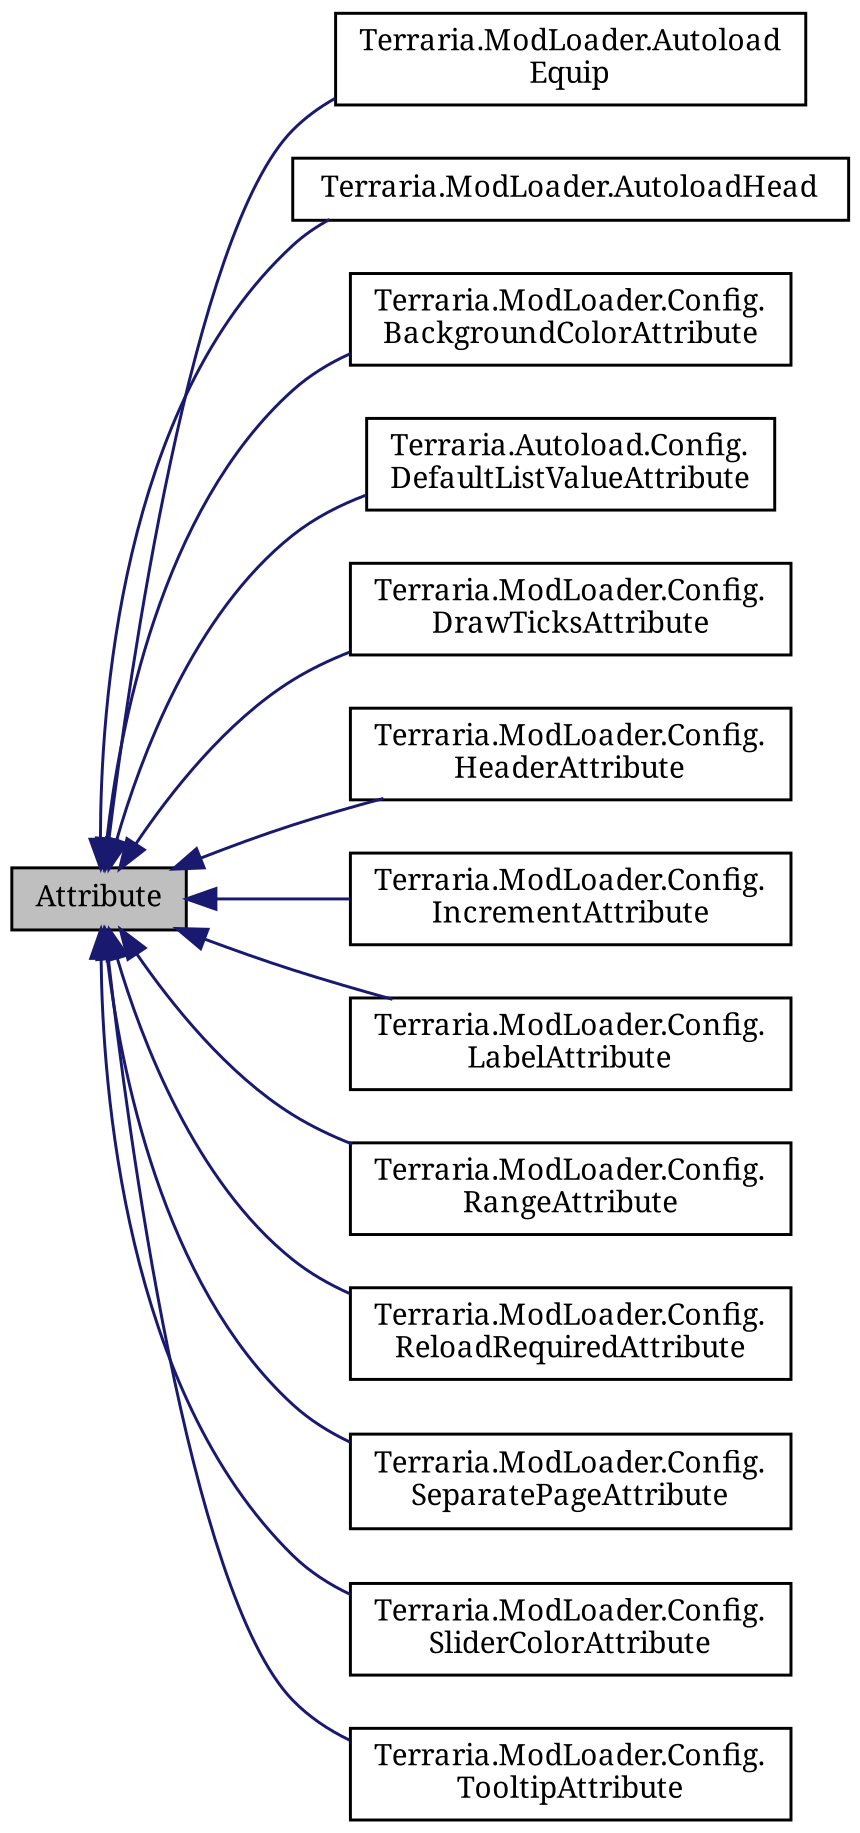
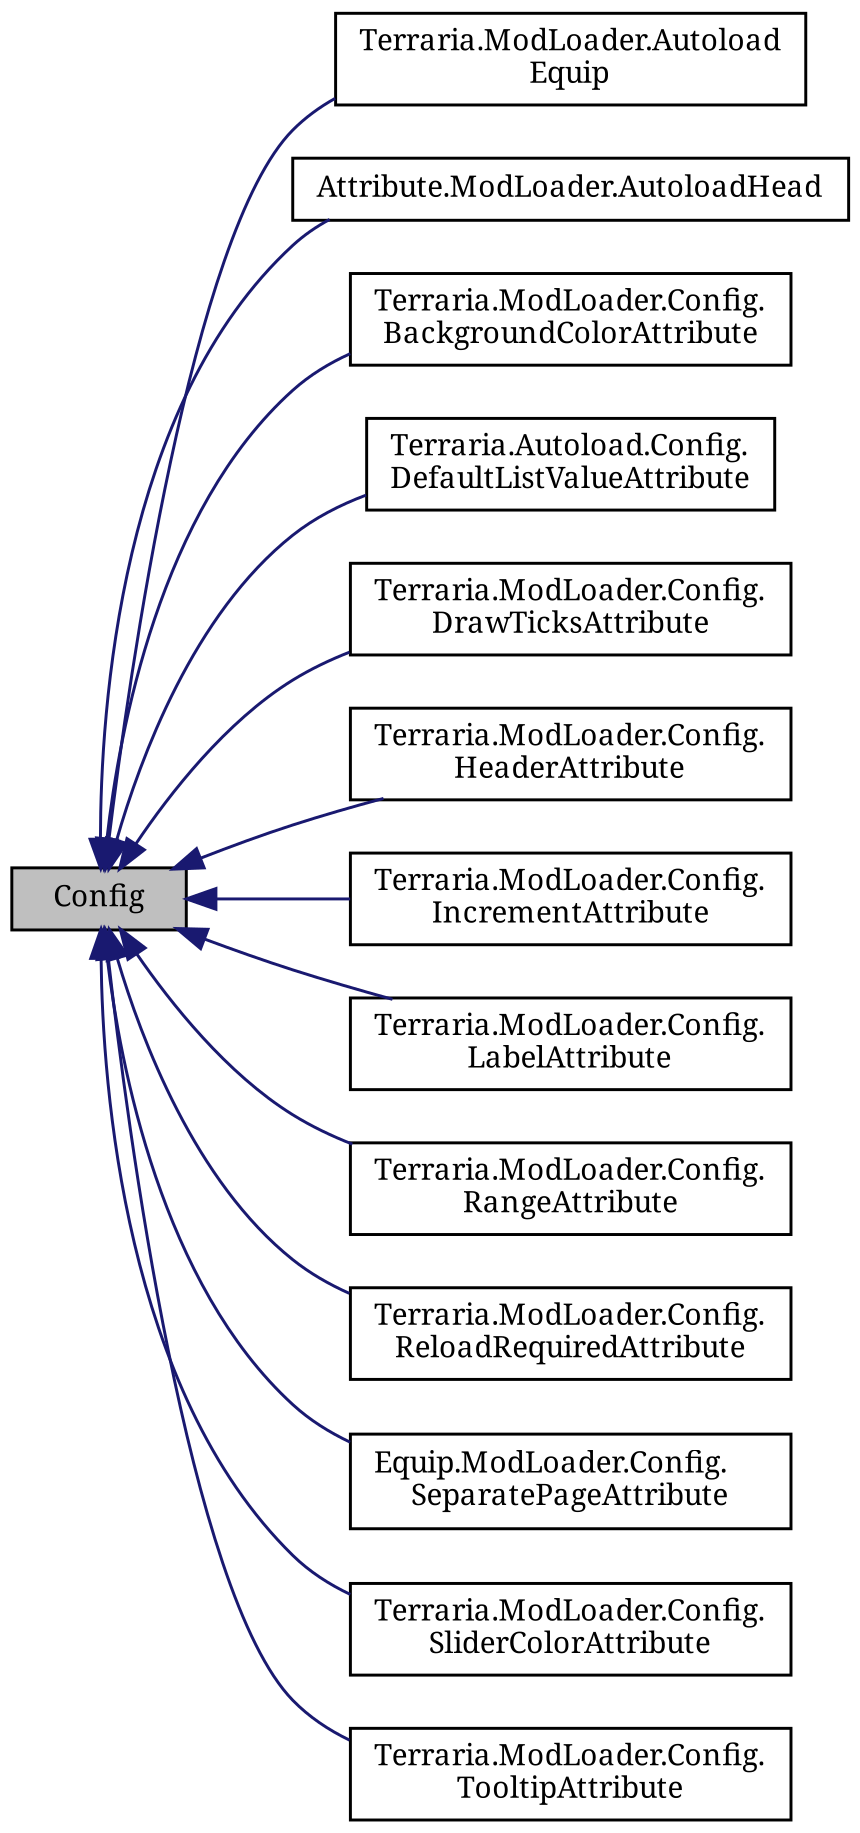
node "Terraria.ModLoader.AutoloadHead": label "Terraria.ModLoader.AutoloadHead" -> "Attribute.ModLoader.AutoloadHead"
node "Attribute": label "Attribute" -> "Config"
node "Terraria.ModLoader.Config. SeparatePageAttribute": label "Terraria.ModLoader.Config. SeparatePageAttribute" -> "Equip.ModLoader.Config. SeparatePageAttribute"
